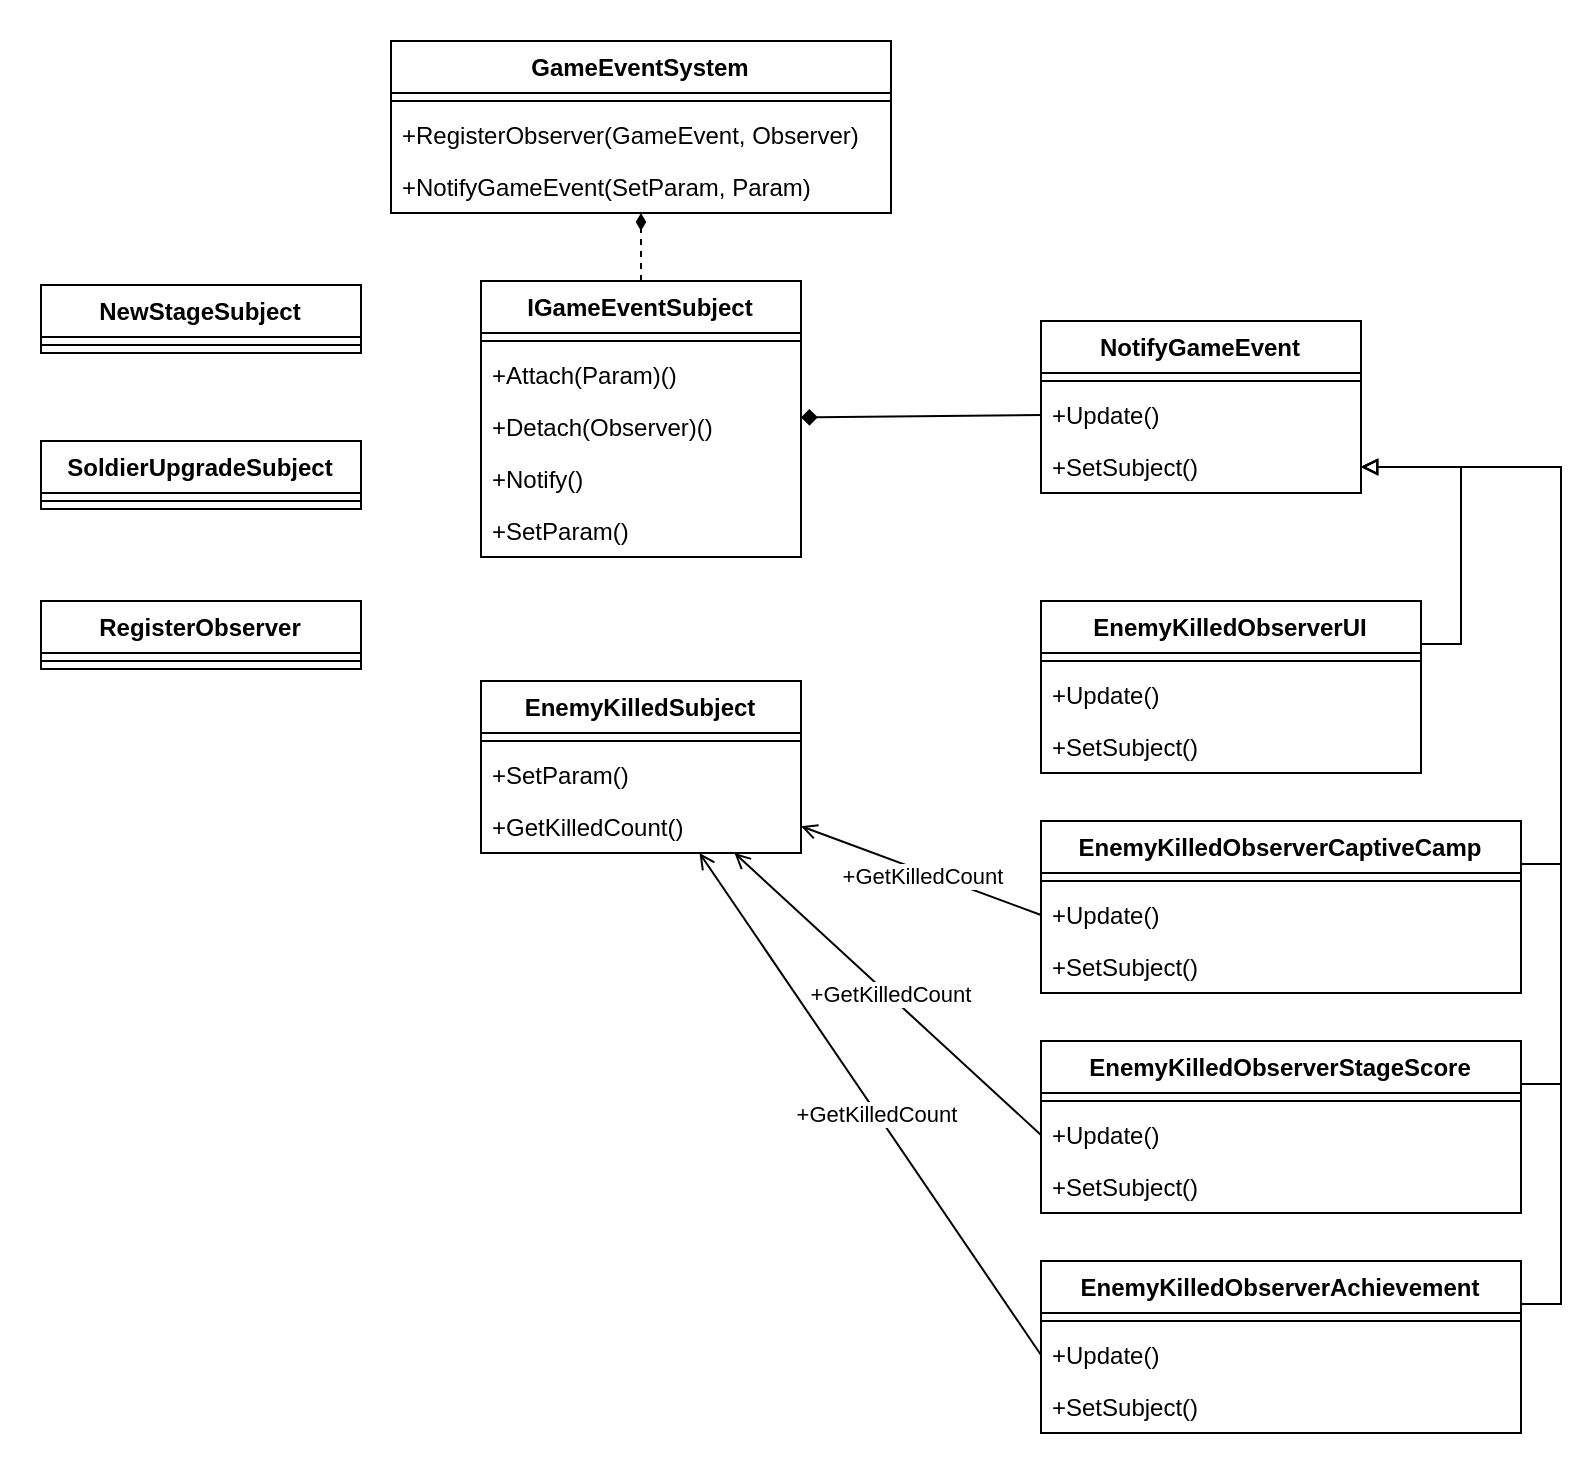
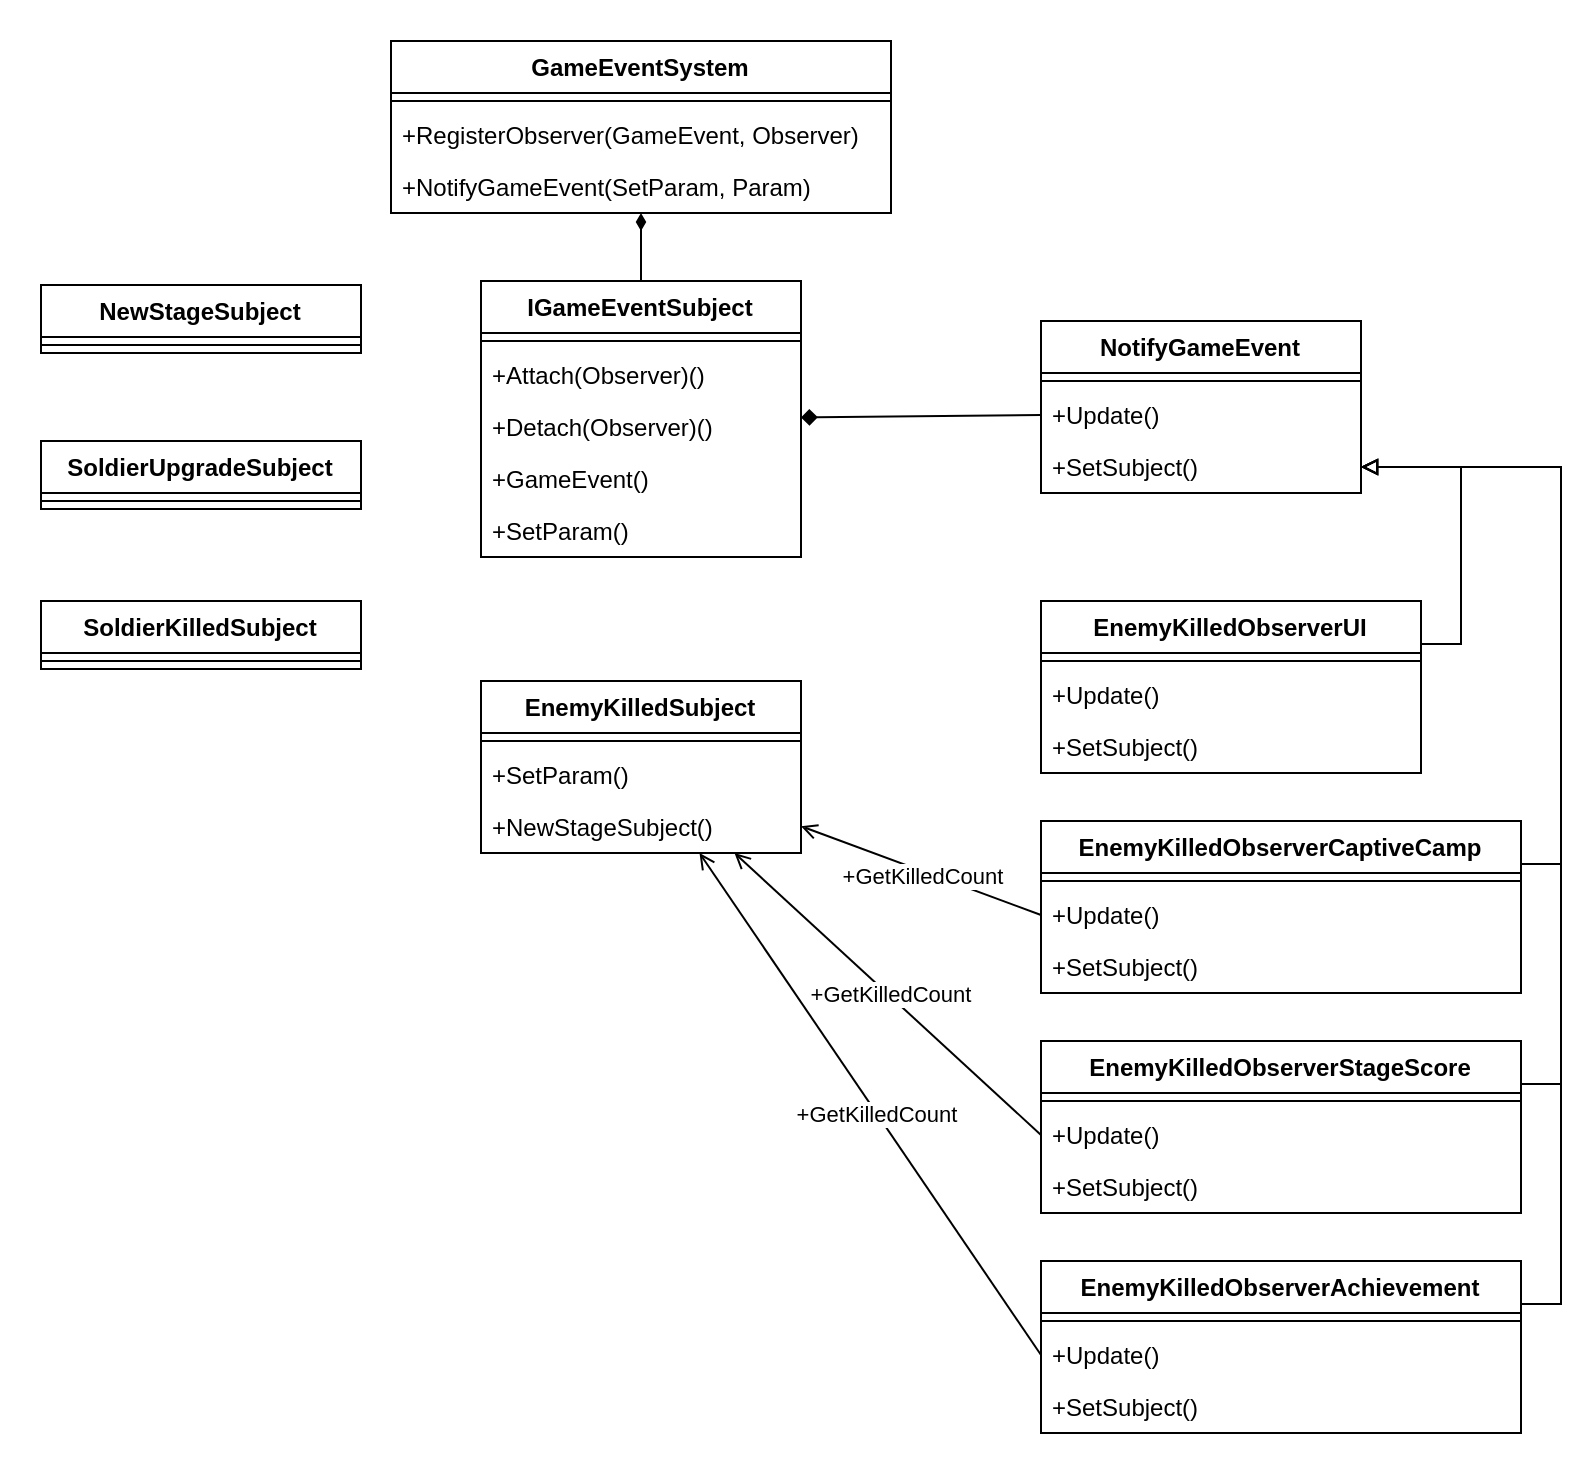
edge "IGameEventSubject" -> "GameEventSystem": style dashed -> solid
node "+Attach(Param)()": label "+Attach(Param)()" -> "+Attach(Observer)()"
node "+Notify()": label "+Notify()" -> "+GameEvent()"
node "RegisterObserver": label "RegisterObserver" -> "SoldierKilledSubject"
node "+GetKilledCount()": label "+GetKilledCount()" -> "+NewStageSubject()"
